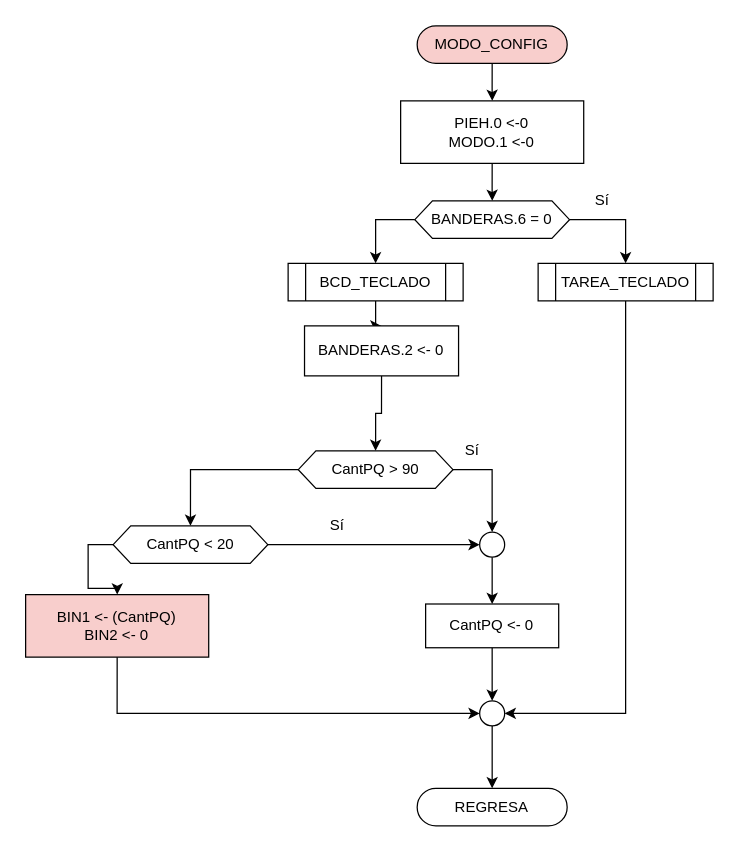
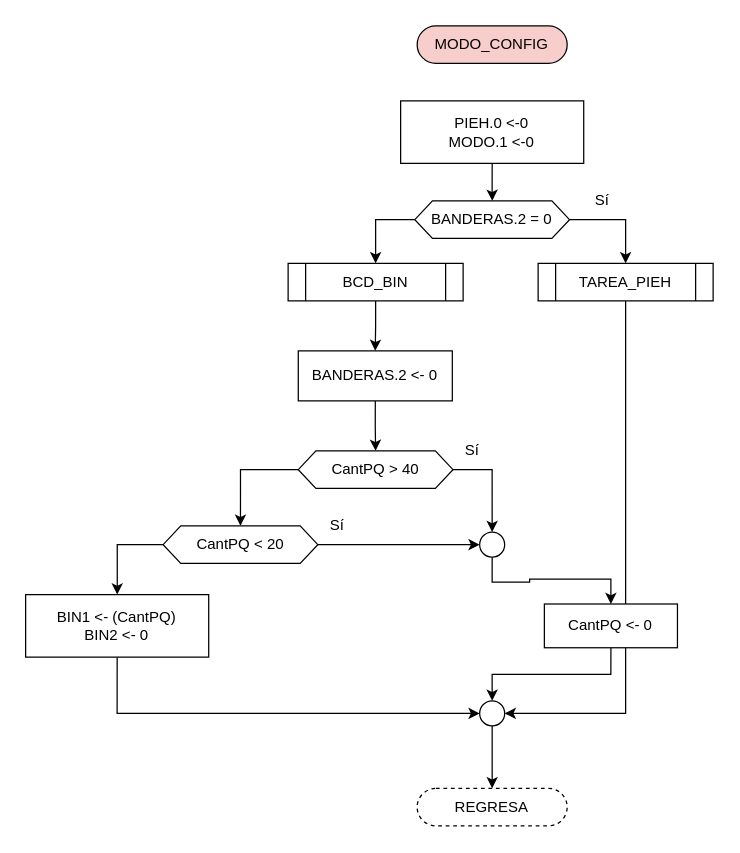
edge "MODO_CONFIG" -> "PIEH.0 <-0 MODO.1 <-0": removed
node "BANDERAS.6 = 0": label "BANDERAS.6 = 0" -> "BANDERAS.2 = 0"
node "BCD_TECLADO": label "BCD_TECLADO" -> "BCD_BIN"
node "TAREA_TECLADO": label "TAREA_TECLADO" -> "TAREA_PIEH"
node "BANDERAS.2 <- 0": moved (382, 351) -> (375, 376)
node "CantPQ > 90": label "CantPQ > 90" -> "CantPQ > 40"
node "CantPQ < 20": moved (190, 544) -> (240, 544)
node "BIN1 <- (CantPQ) BIN2 <- 0": fillcolor #f8cecc -> #ffffff
node "CantPQ <- 0": moved (492, 626) -> (611, 626)
node "REGRESA": style solid -> dashed
